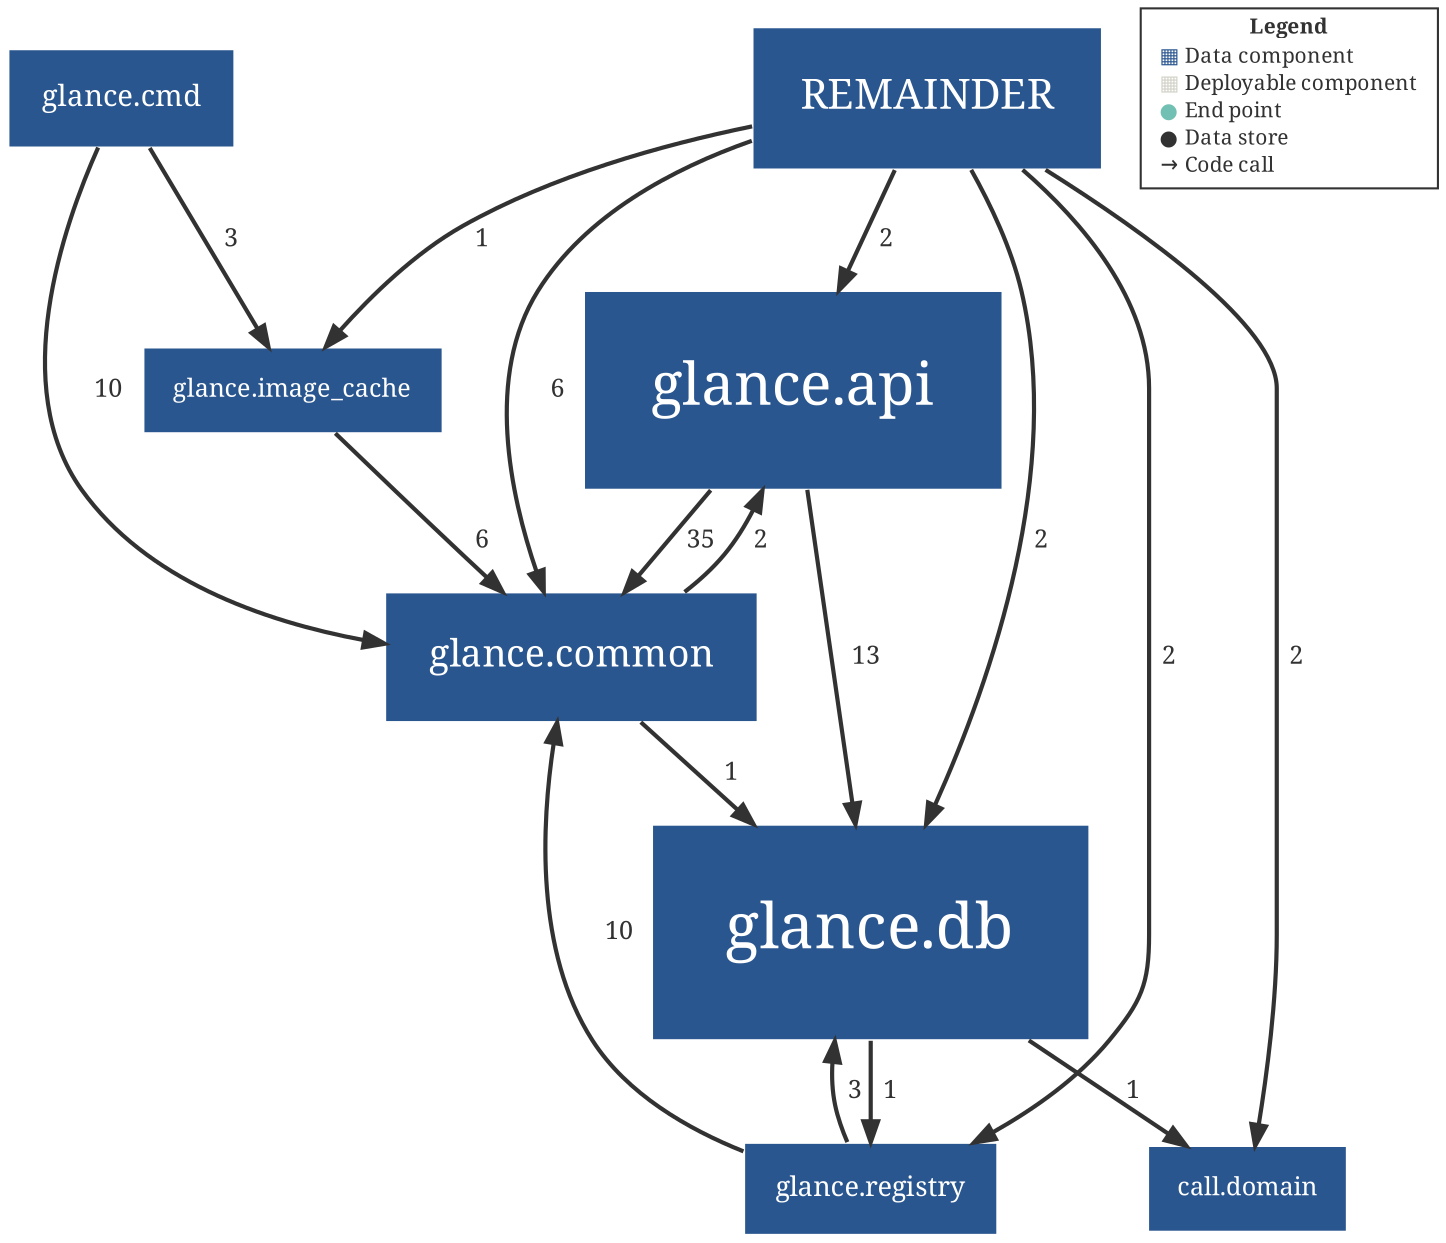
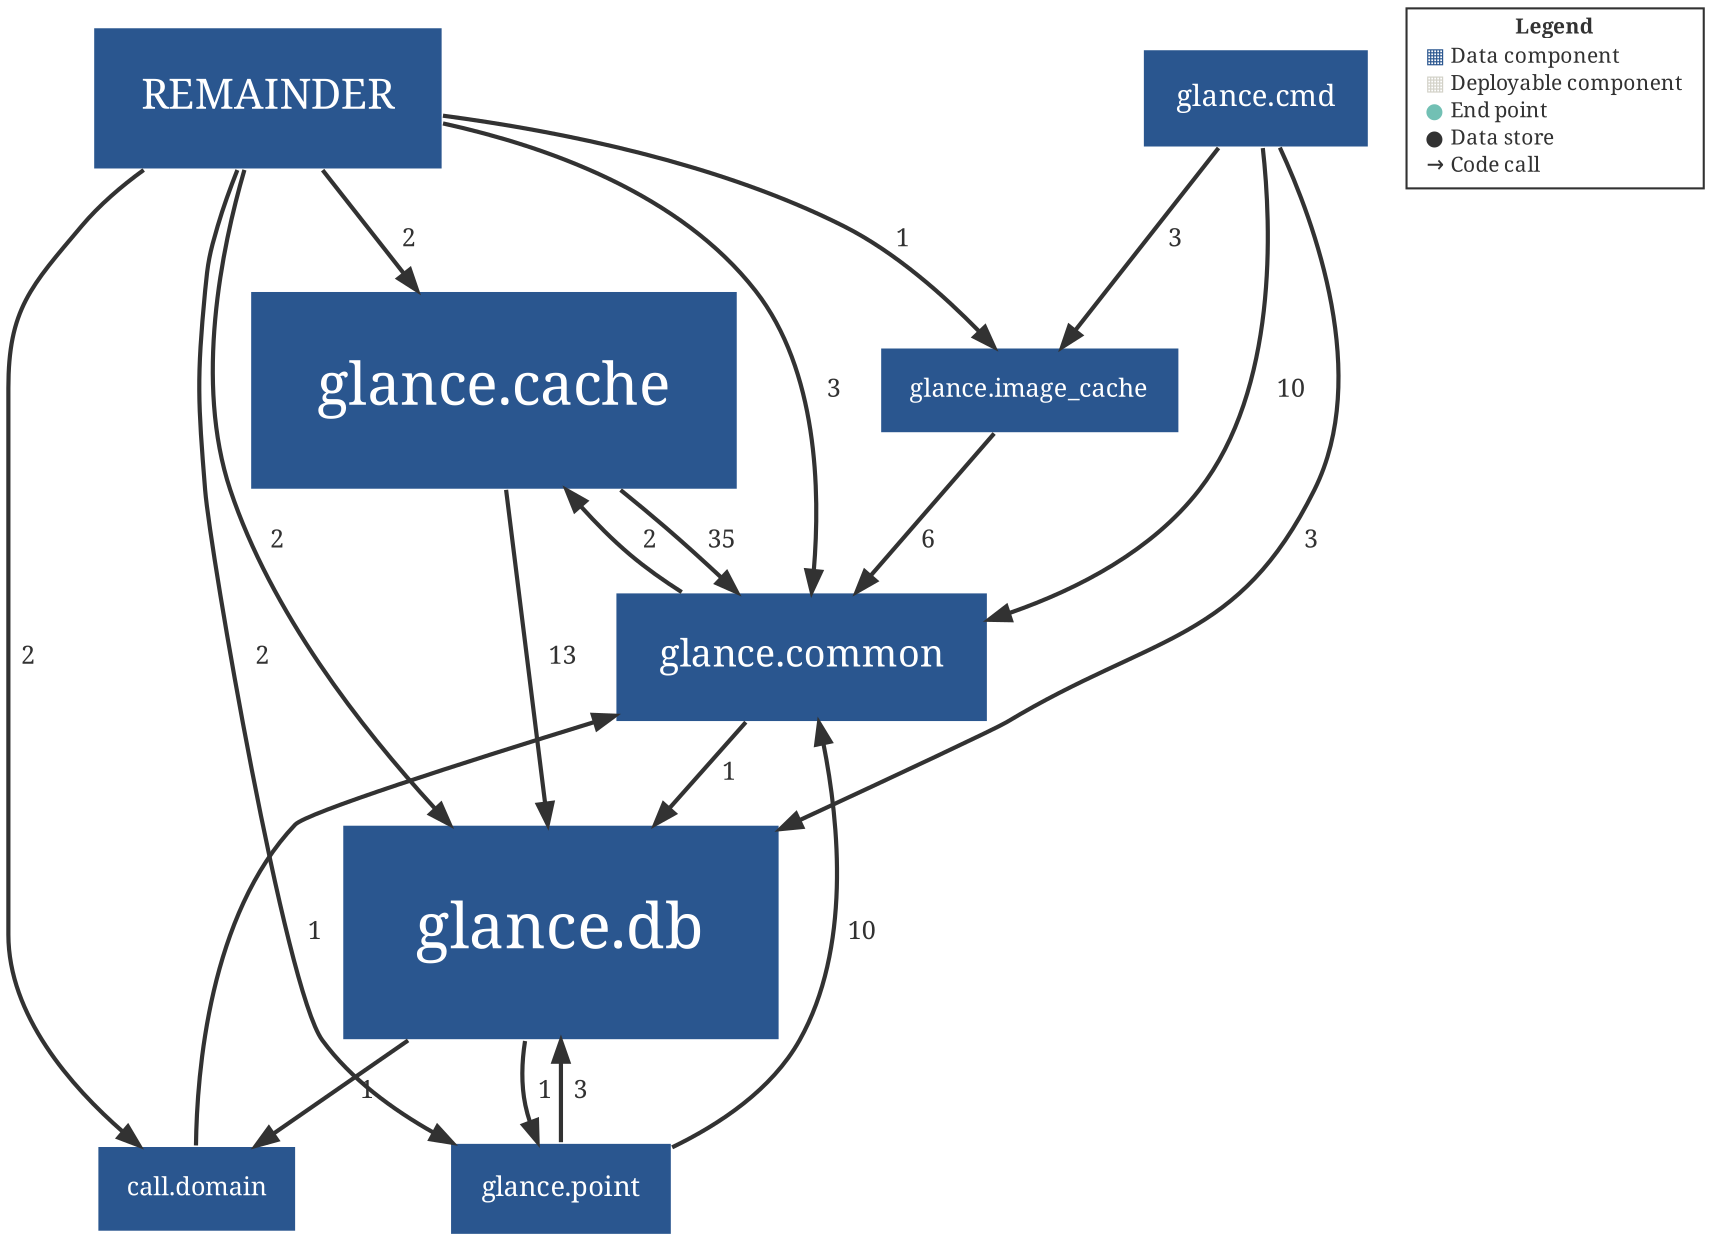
edge "REMAINDER" -> "glance.common": label "  6" -> "  3"
node "glance.api": label "glance.api" -> "glance.cache"
edge "glance.cmd" -> "glance.db": added, label "3"
edge "call.domain" -> "glance.common": added, label "1"
node "glance.registry": label "glance.registry" -> "glance.point"
